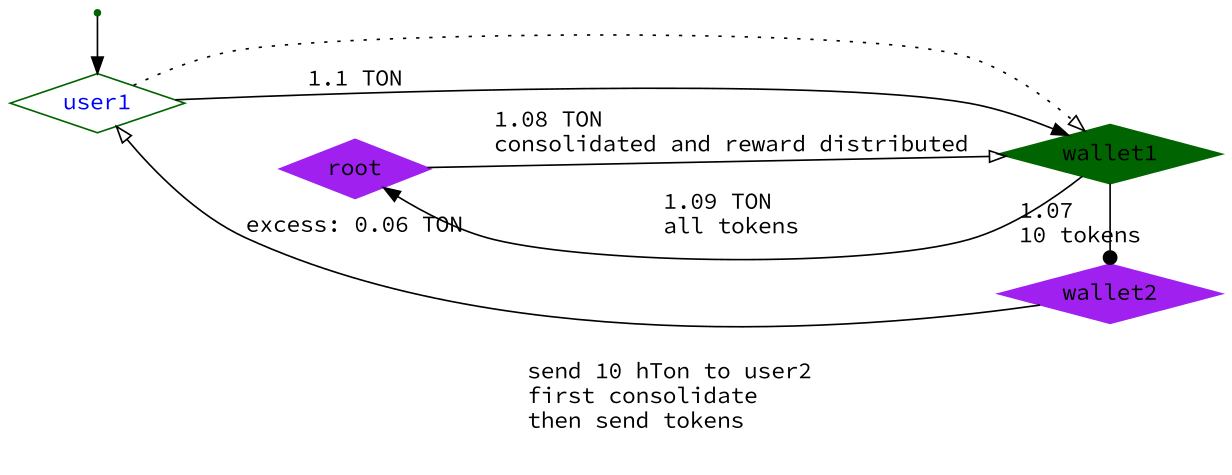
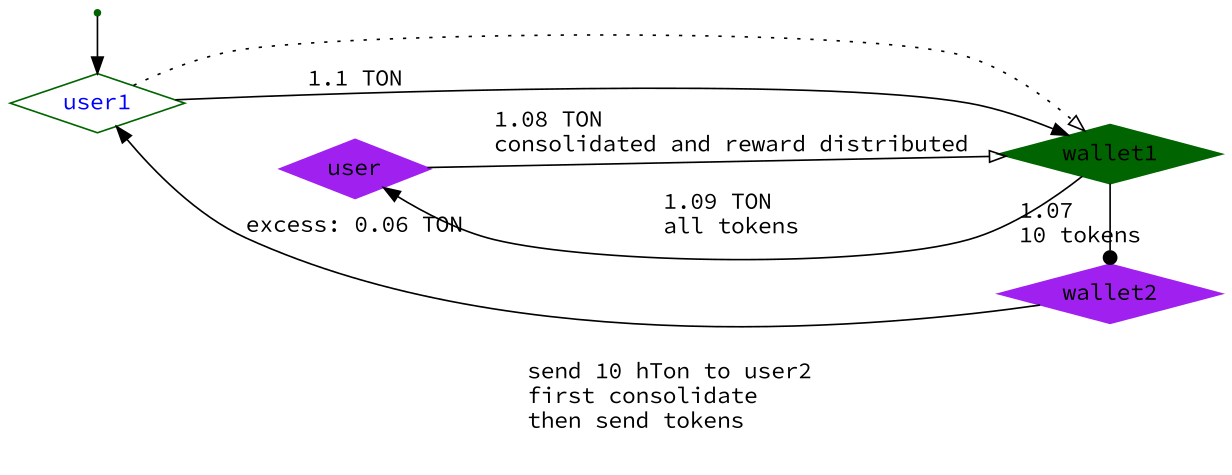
node "root": label "root" -> "user"
edge "wallet2" -> "user1": arrowhead onormal -> normal
